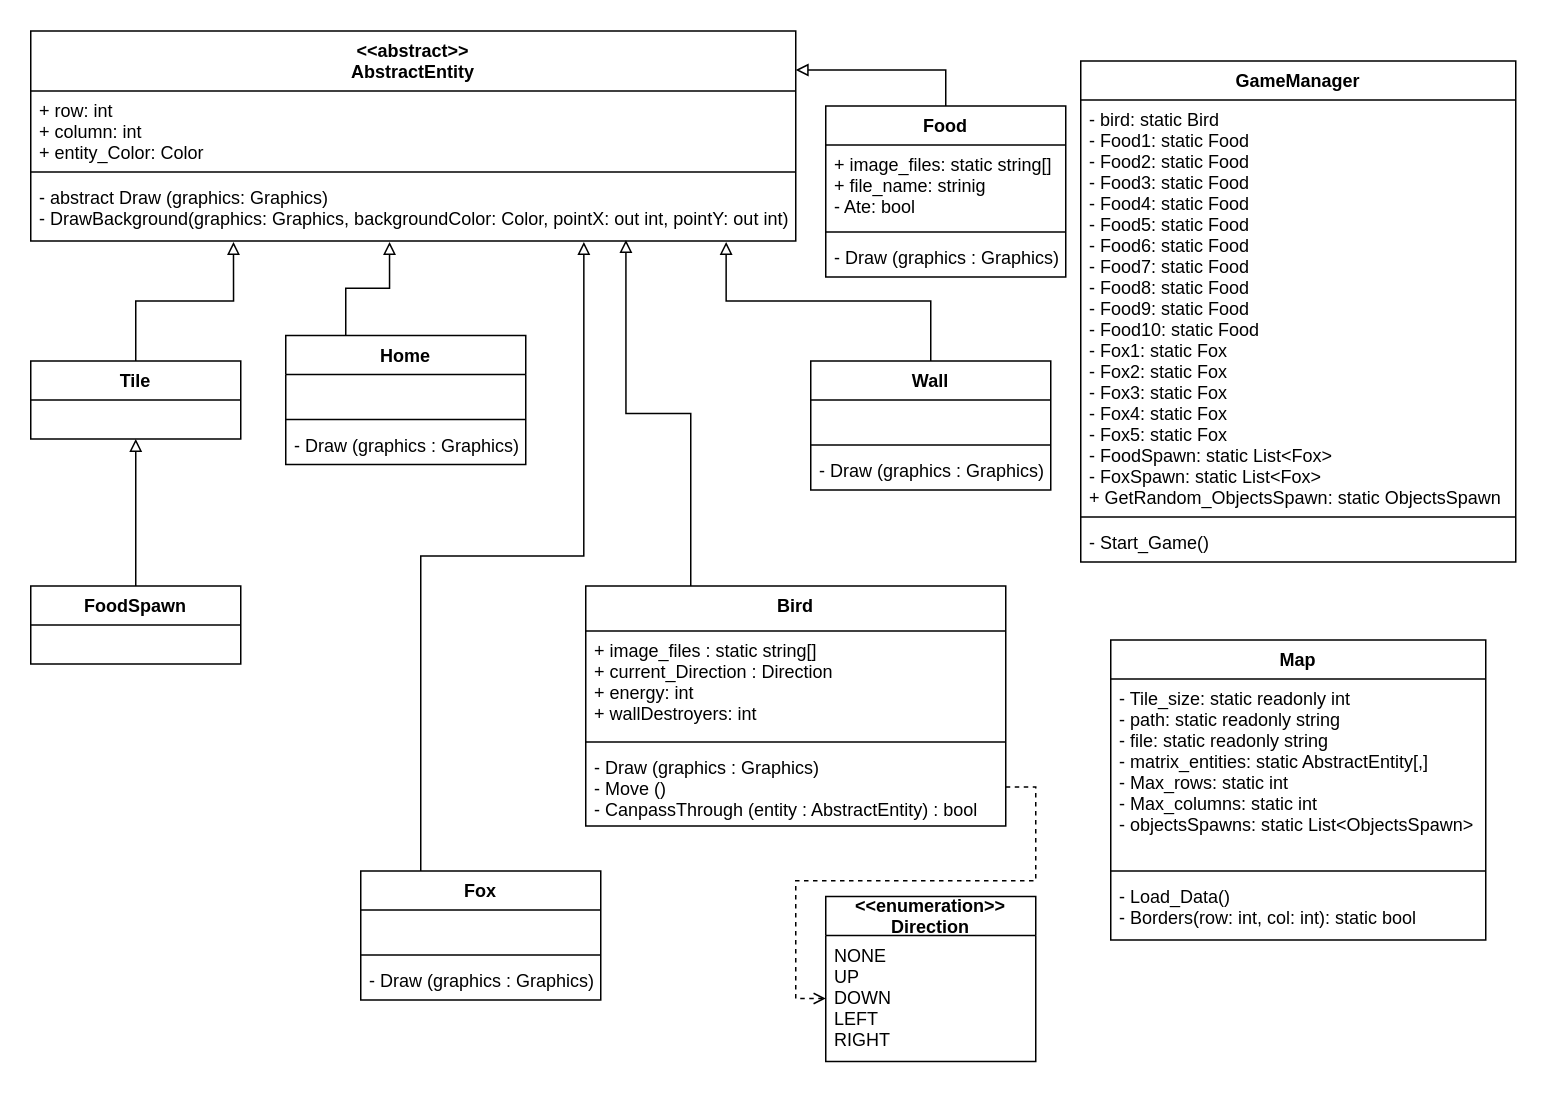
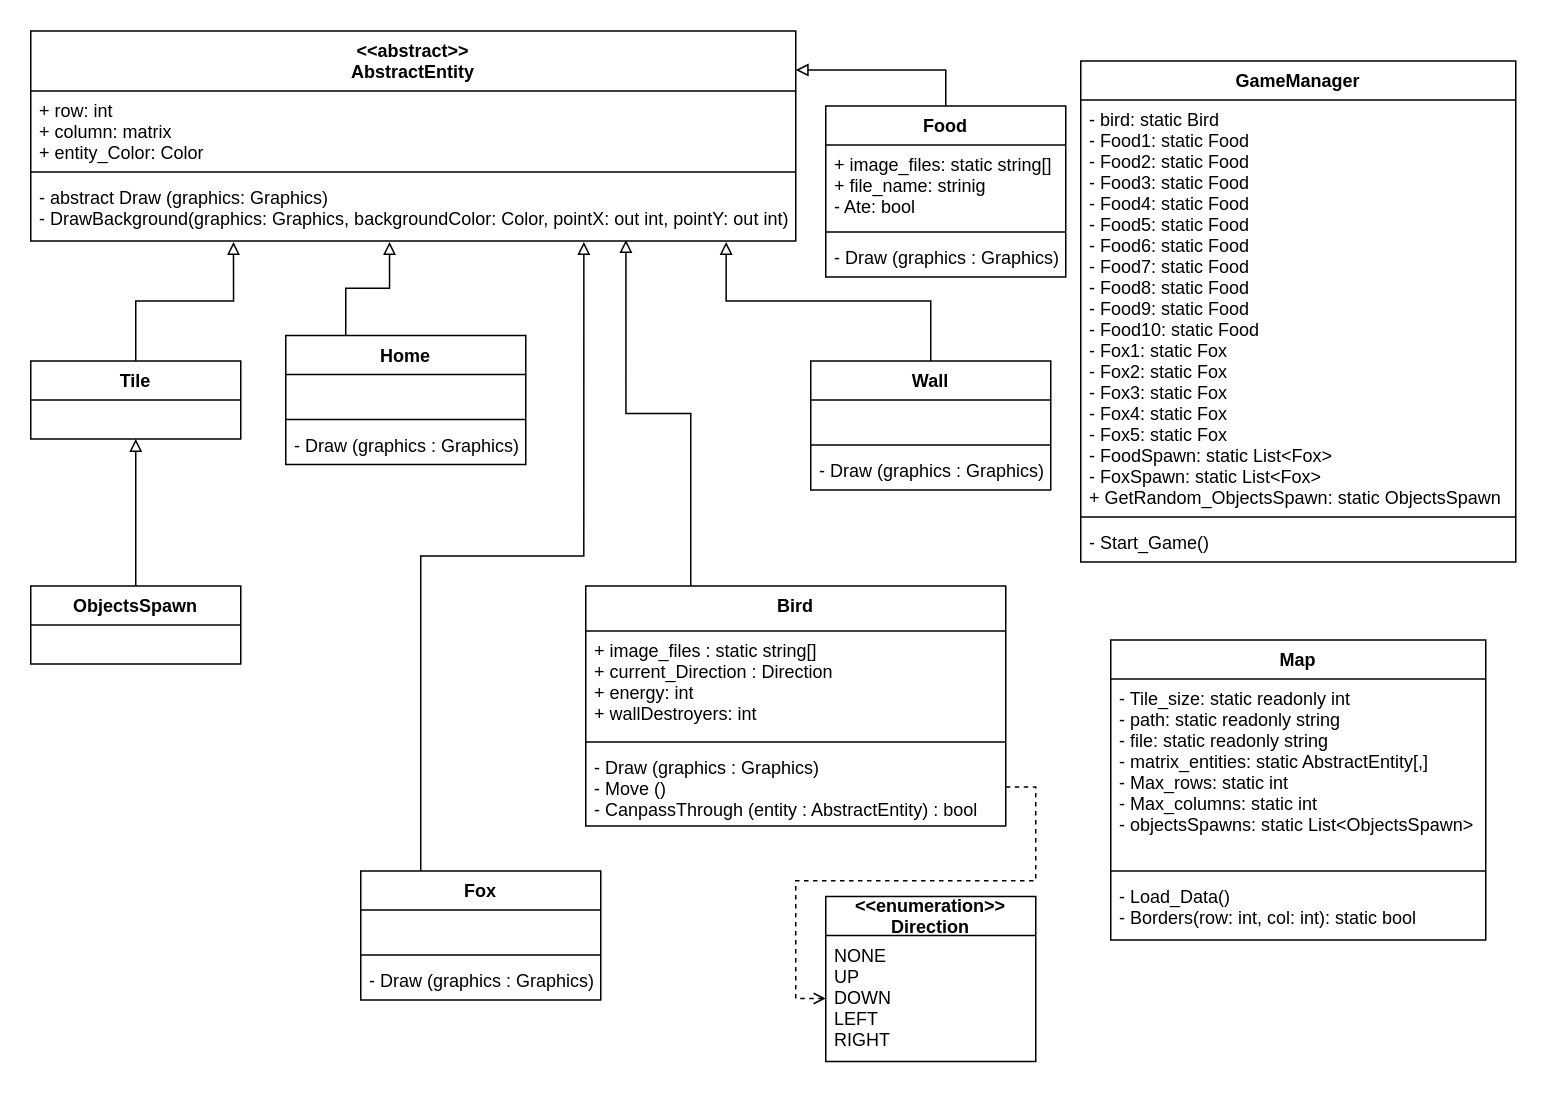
node "+ row: int + column: int + entity_Color: Color": label "+ row: int + column: int + entity_Color: Color" -> "+ row: int + column: matrix + entity_Color: Color"
node "FoodSpawn": label "FoodSpawn" -> "ObjectsSpawn"
